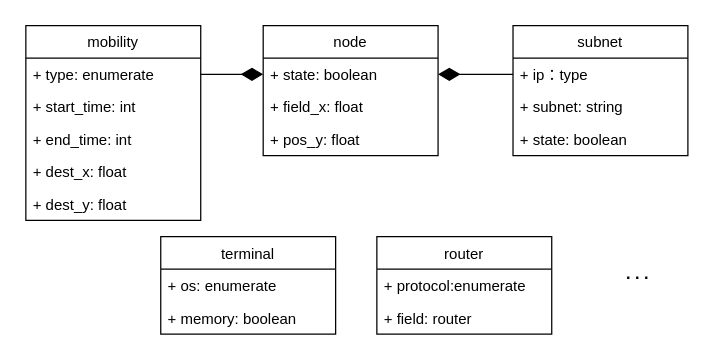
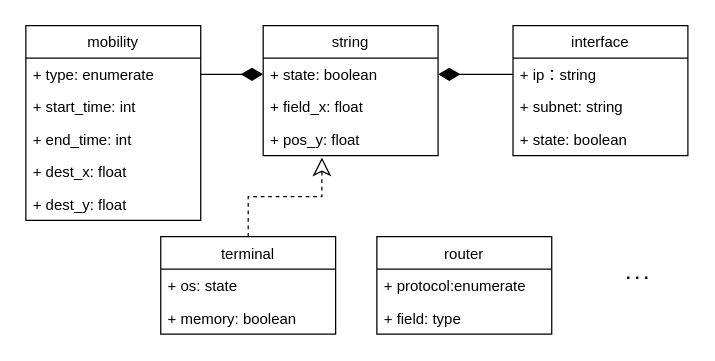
node "node": label "node" -> "string"
node "subnet": label "subnet" -> "interface"
node "+ ip：type": label "+ ip：type" -> "+ ip：string"
edge "terminal" -> "+ pos_y: float": added
node "+ os: enumerate": label "+ os: enumerate" -> "+ os: state"
node "+ field: router": label "+ field: router" -> "+ field: type"
